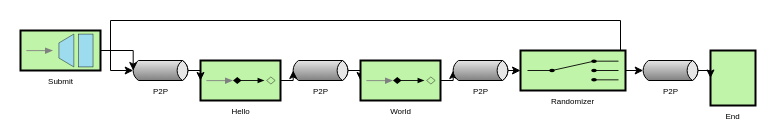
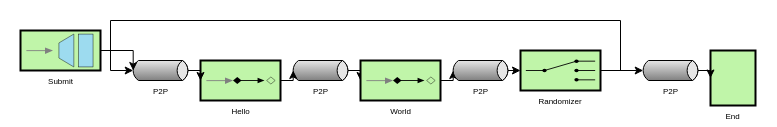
node "Randomizer": size 105x40 -> 80x40
